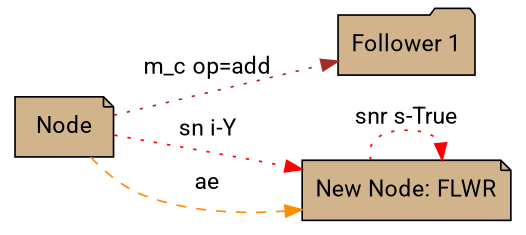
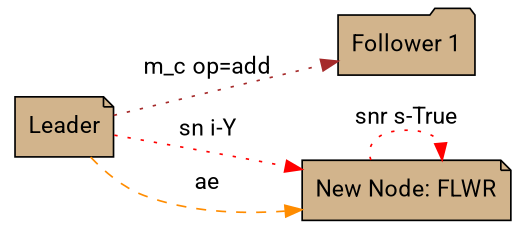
node "Node": label "Node" -> "Leader"
